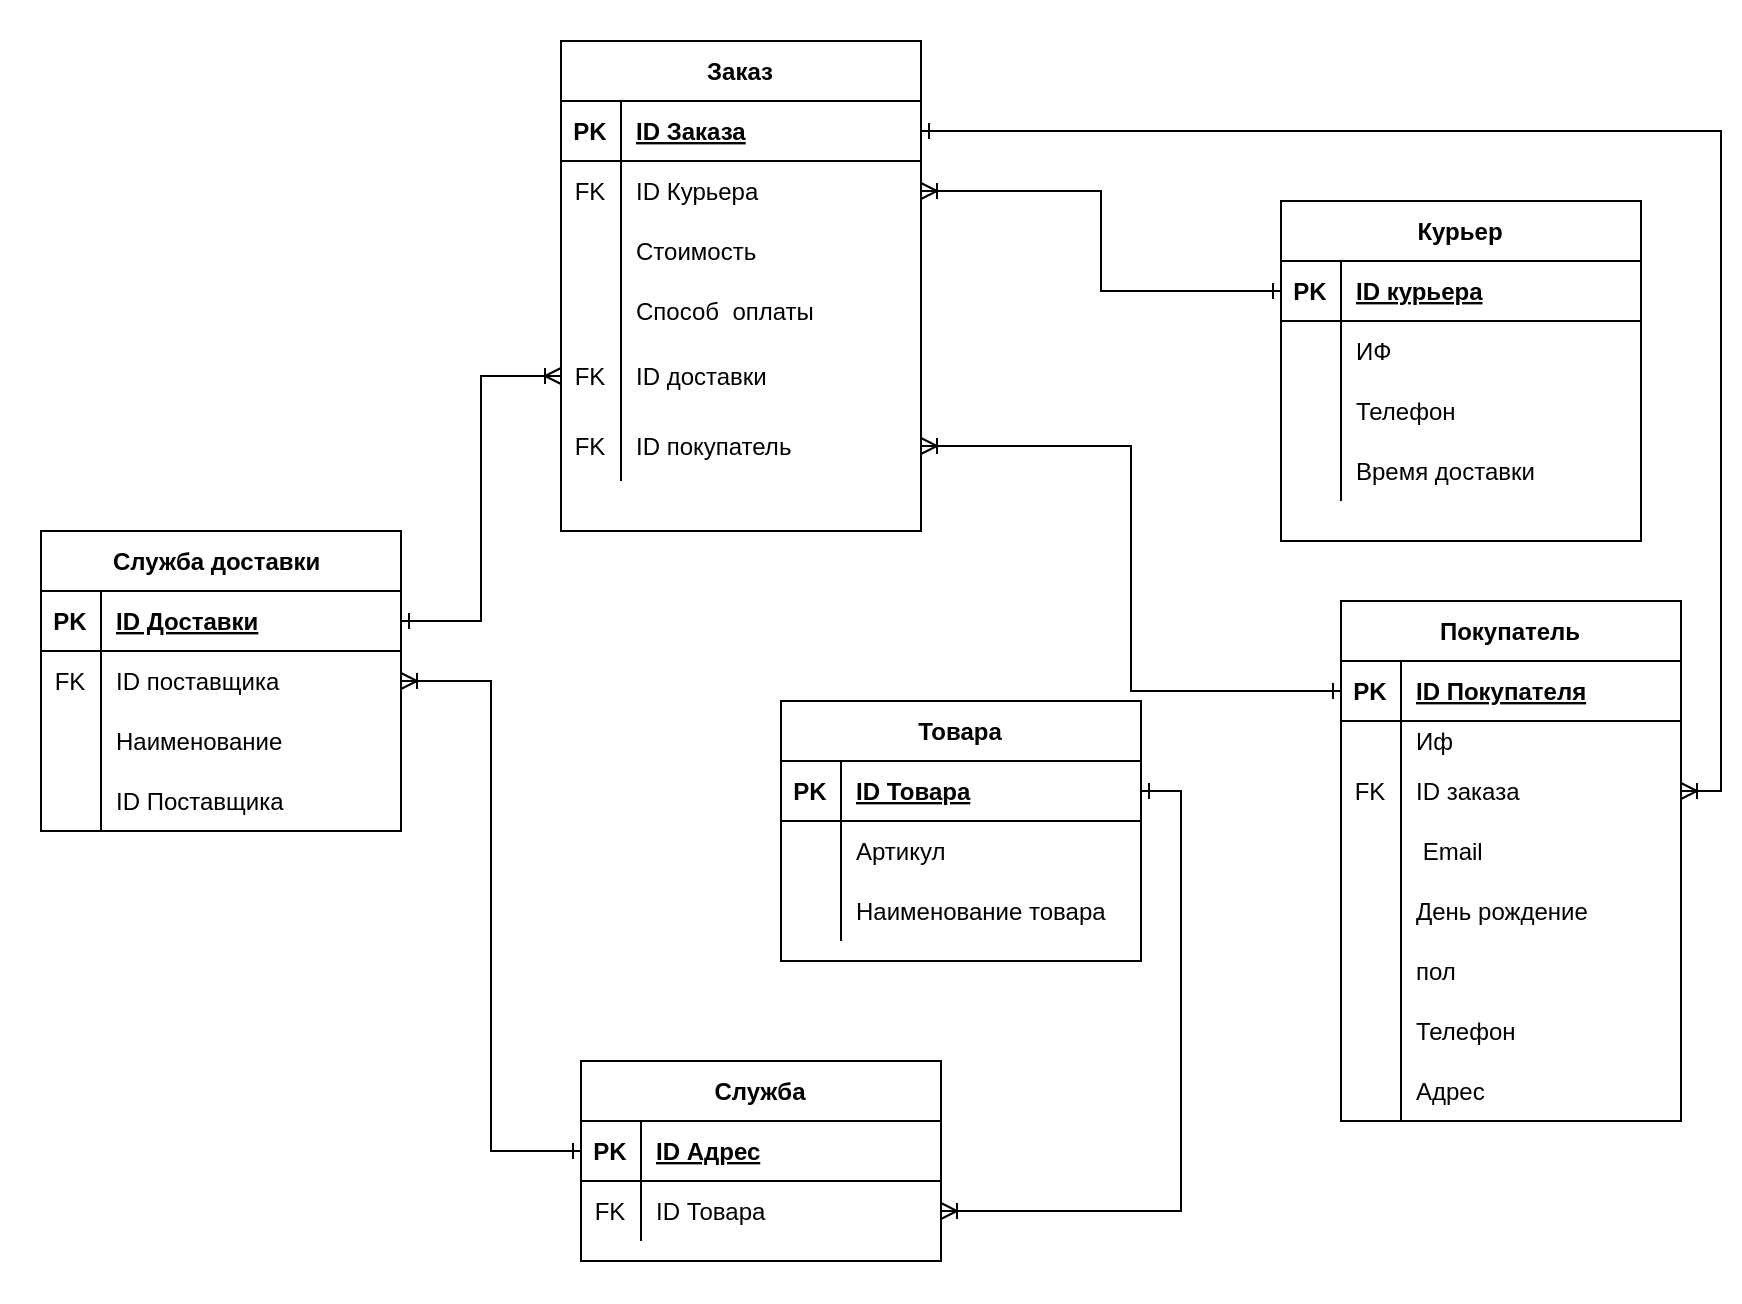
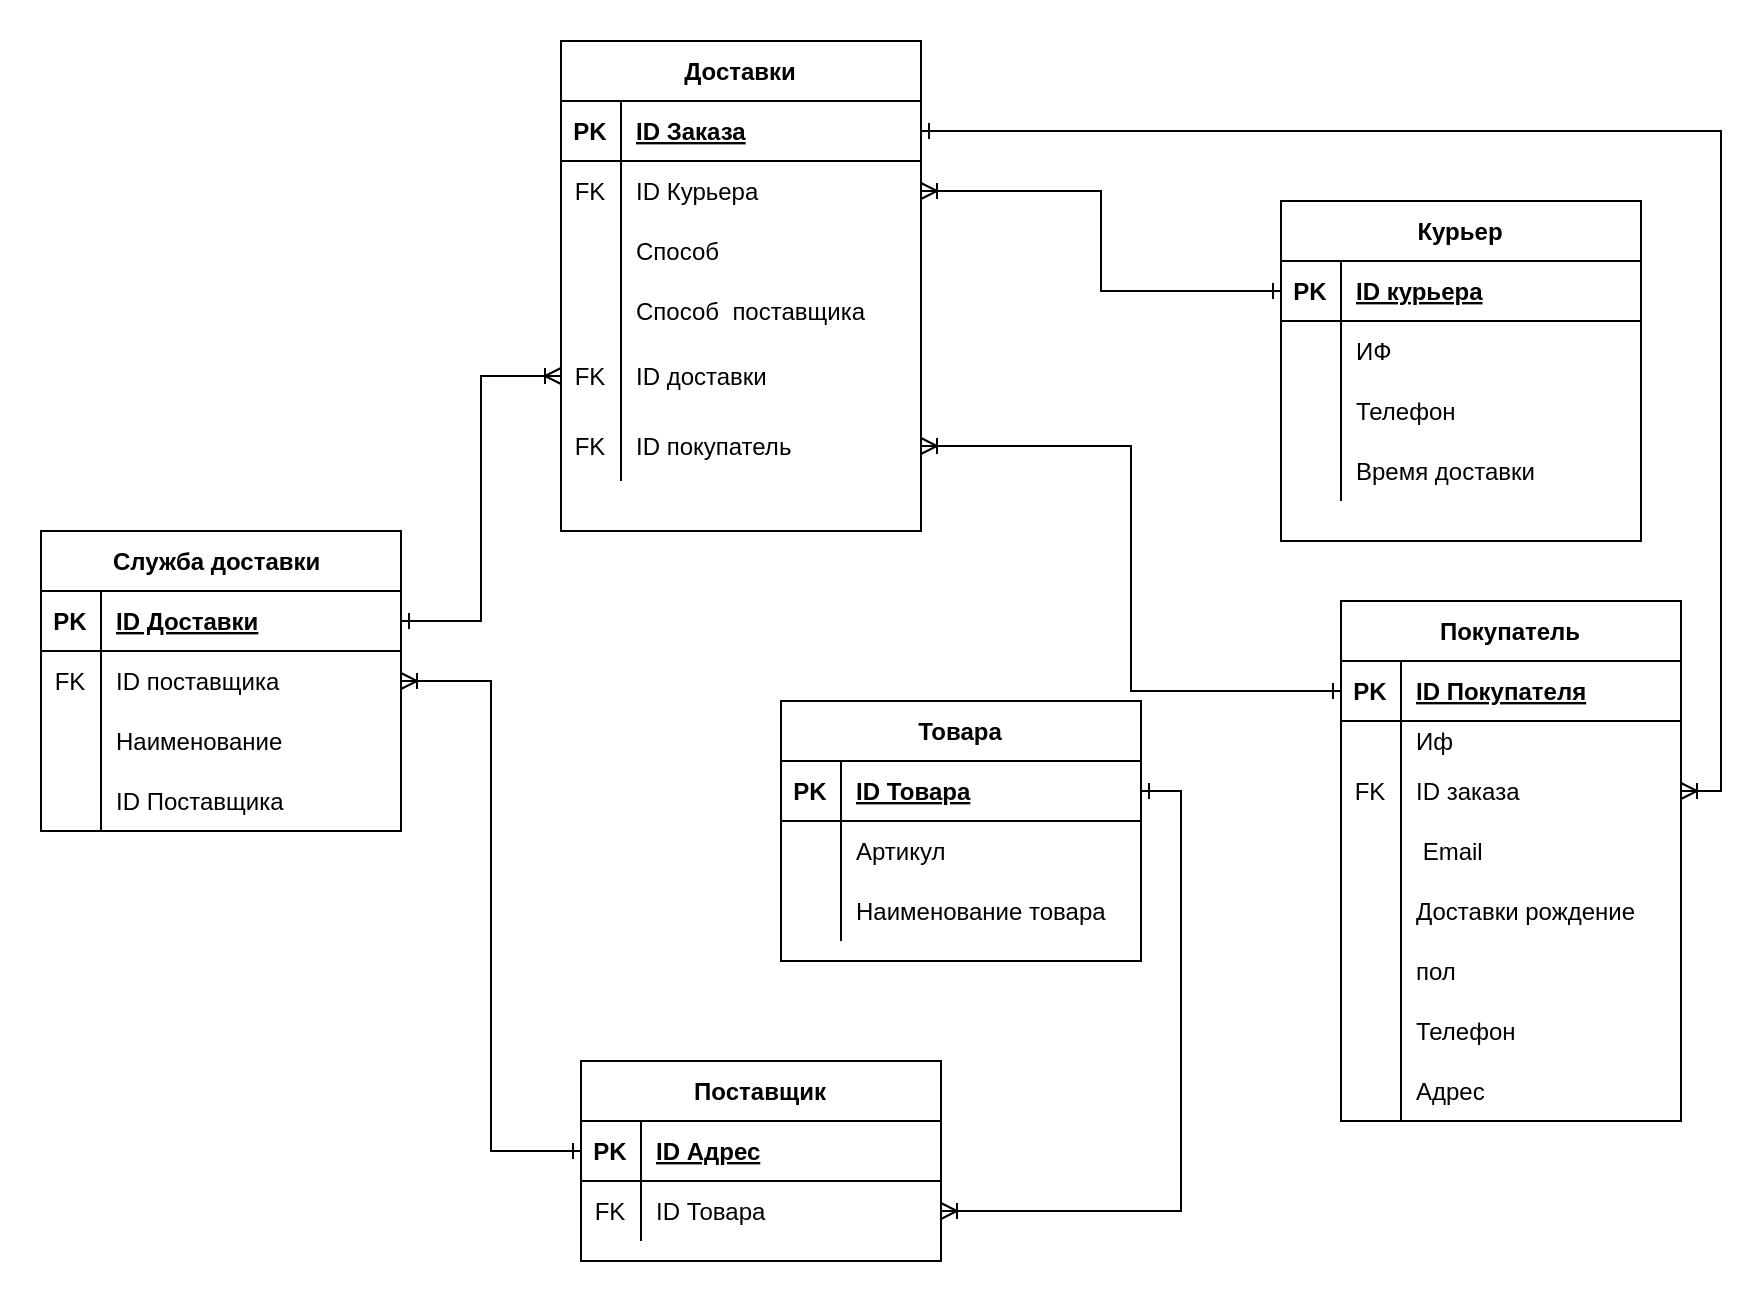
node "Заказ": label "Заказ" -> "Доставки"
node "Стоимость": label "Стоимость" -> "Способ"
node "Способ оплаты": label "Способ оплаты" -> "Способ поставщика"
node "День рождение": label "День рождение" -> "Доставки рождение"
node "Служба": label "Служба" -> "Поставщик"
